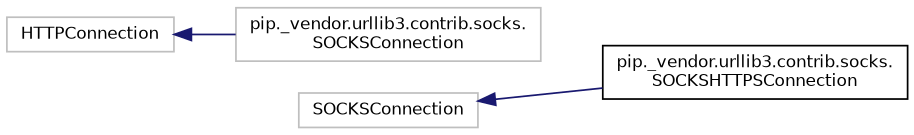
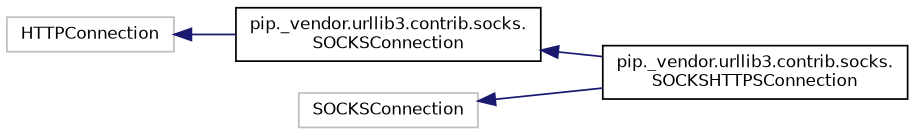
node "pip._vendor.urllib3.contrib.socks. SOCKSConnection": color grey75 -> black
edge "pip._vendor.urllib3.contrib.socks. SOCKSHTTPSConnection" -> "pip._vendor.urllib3.contrib.socks. SOCKSConnection": added
